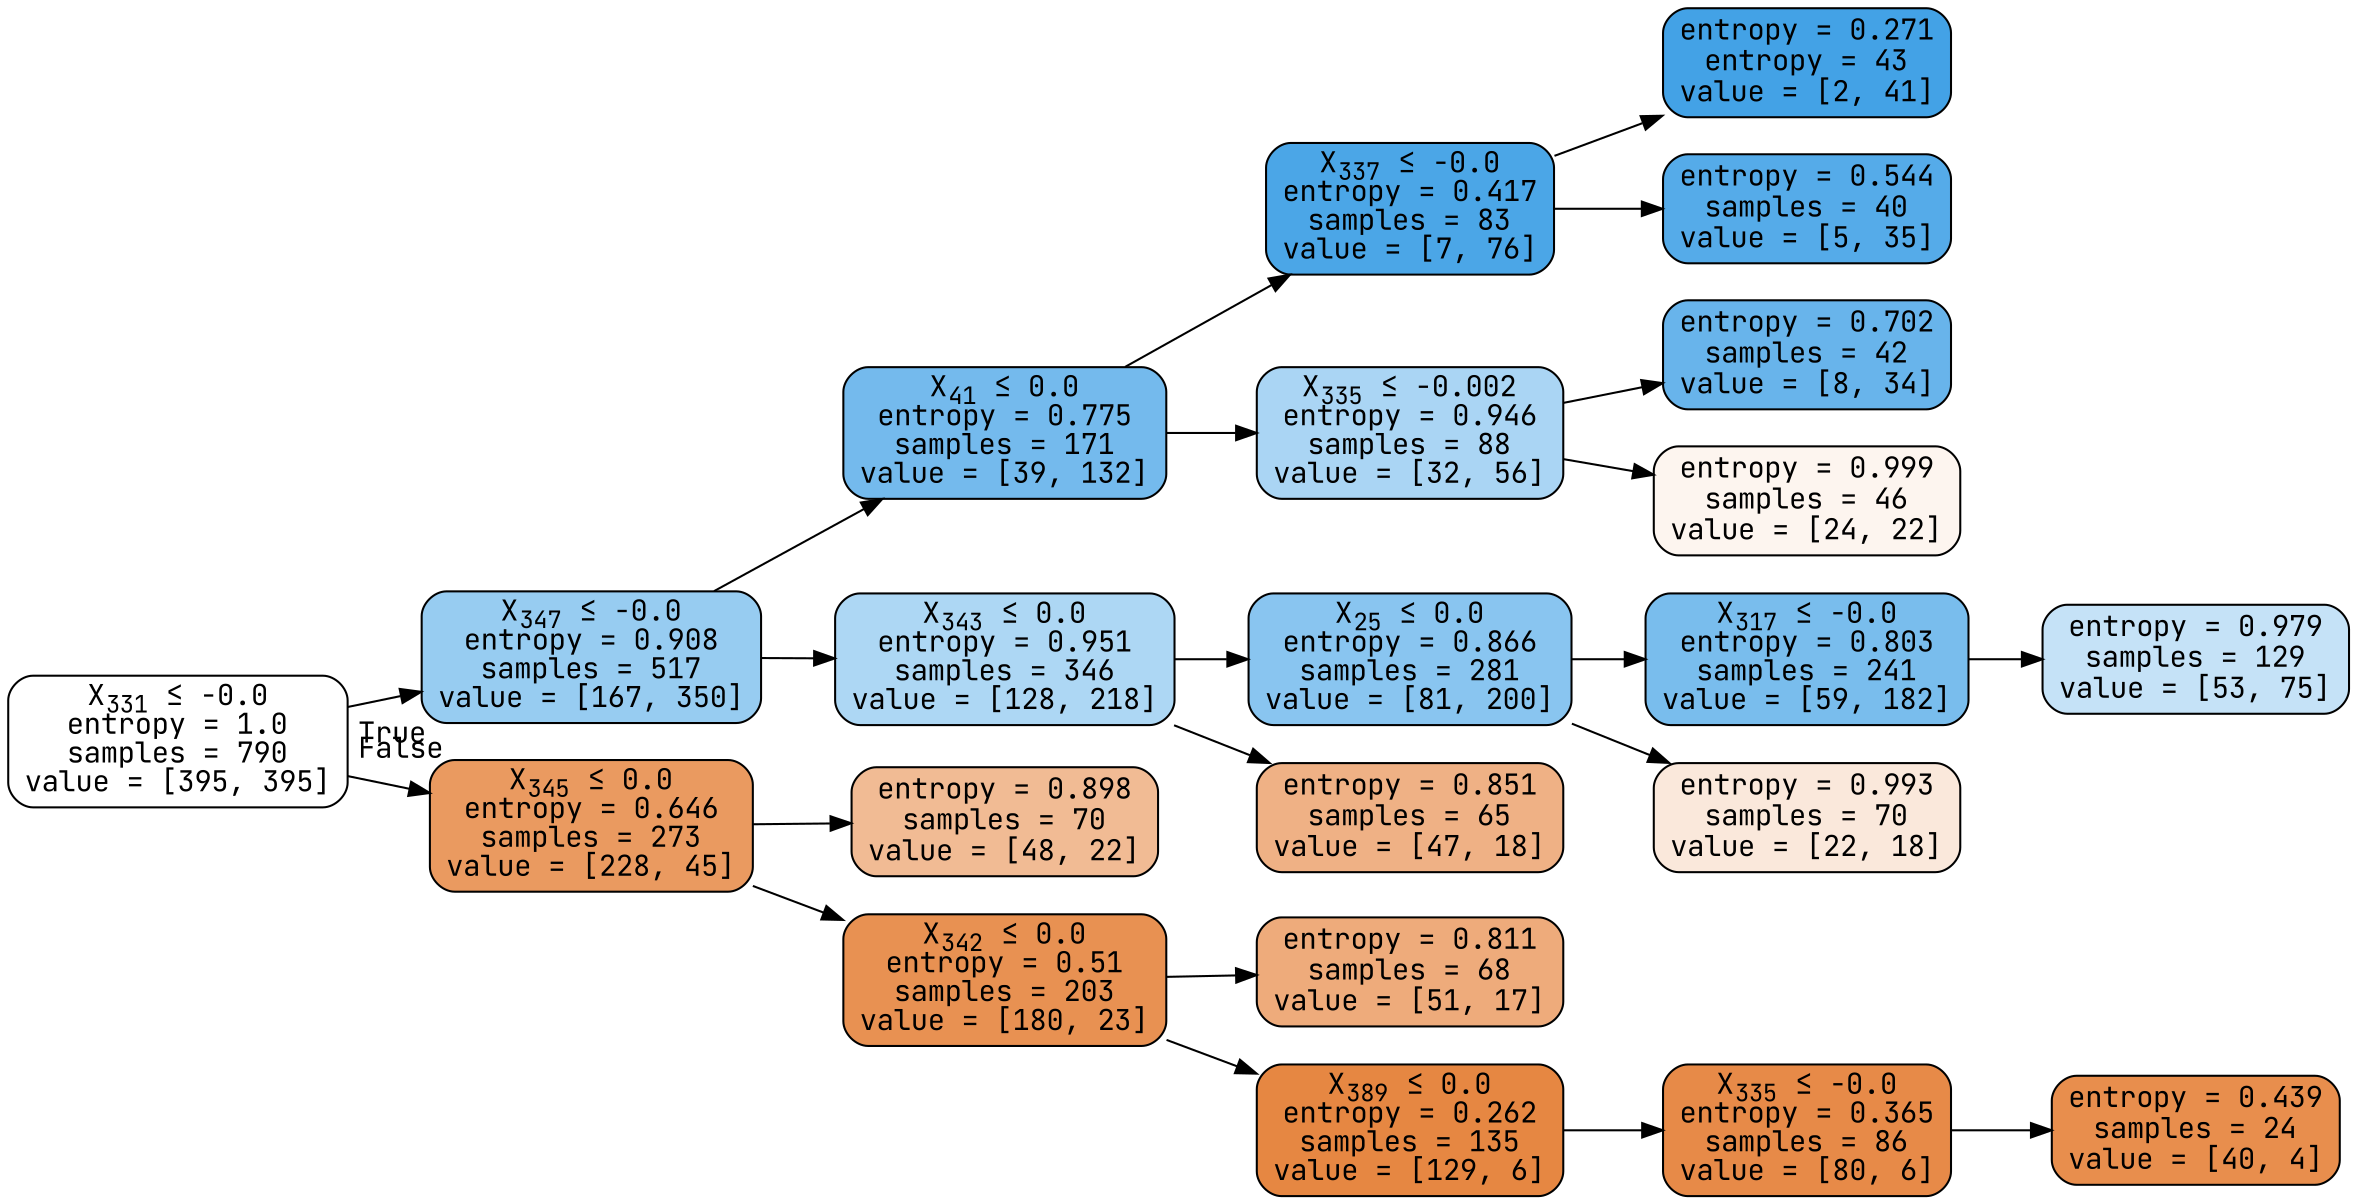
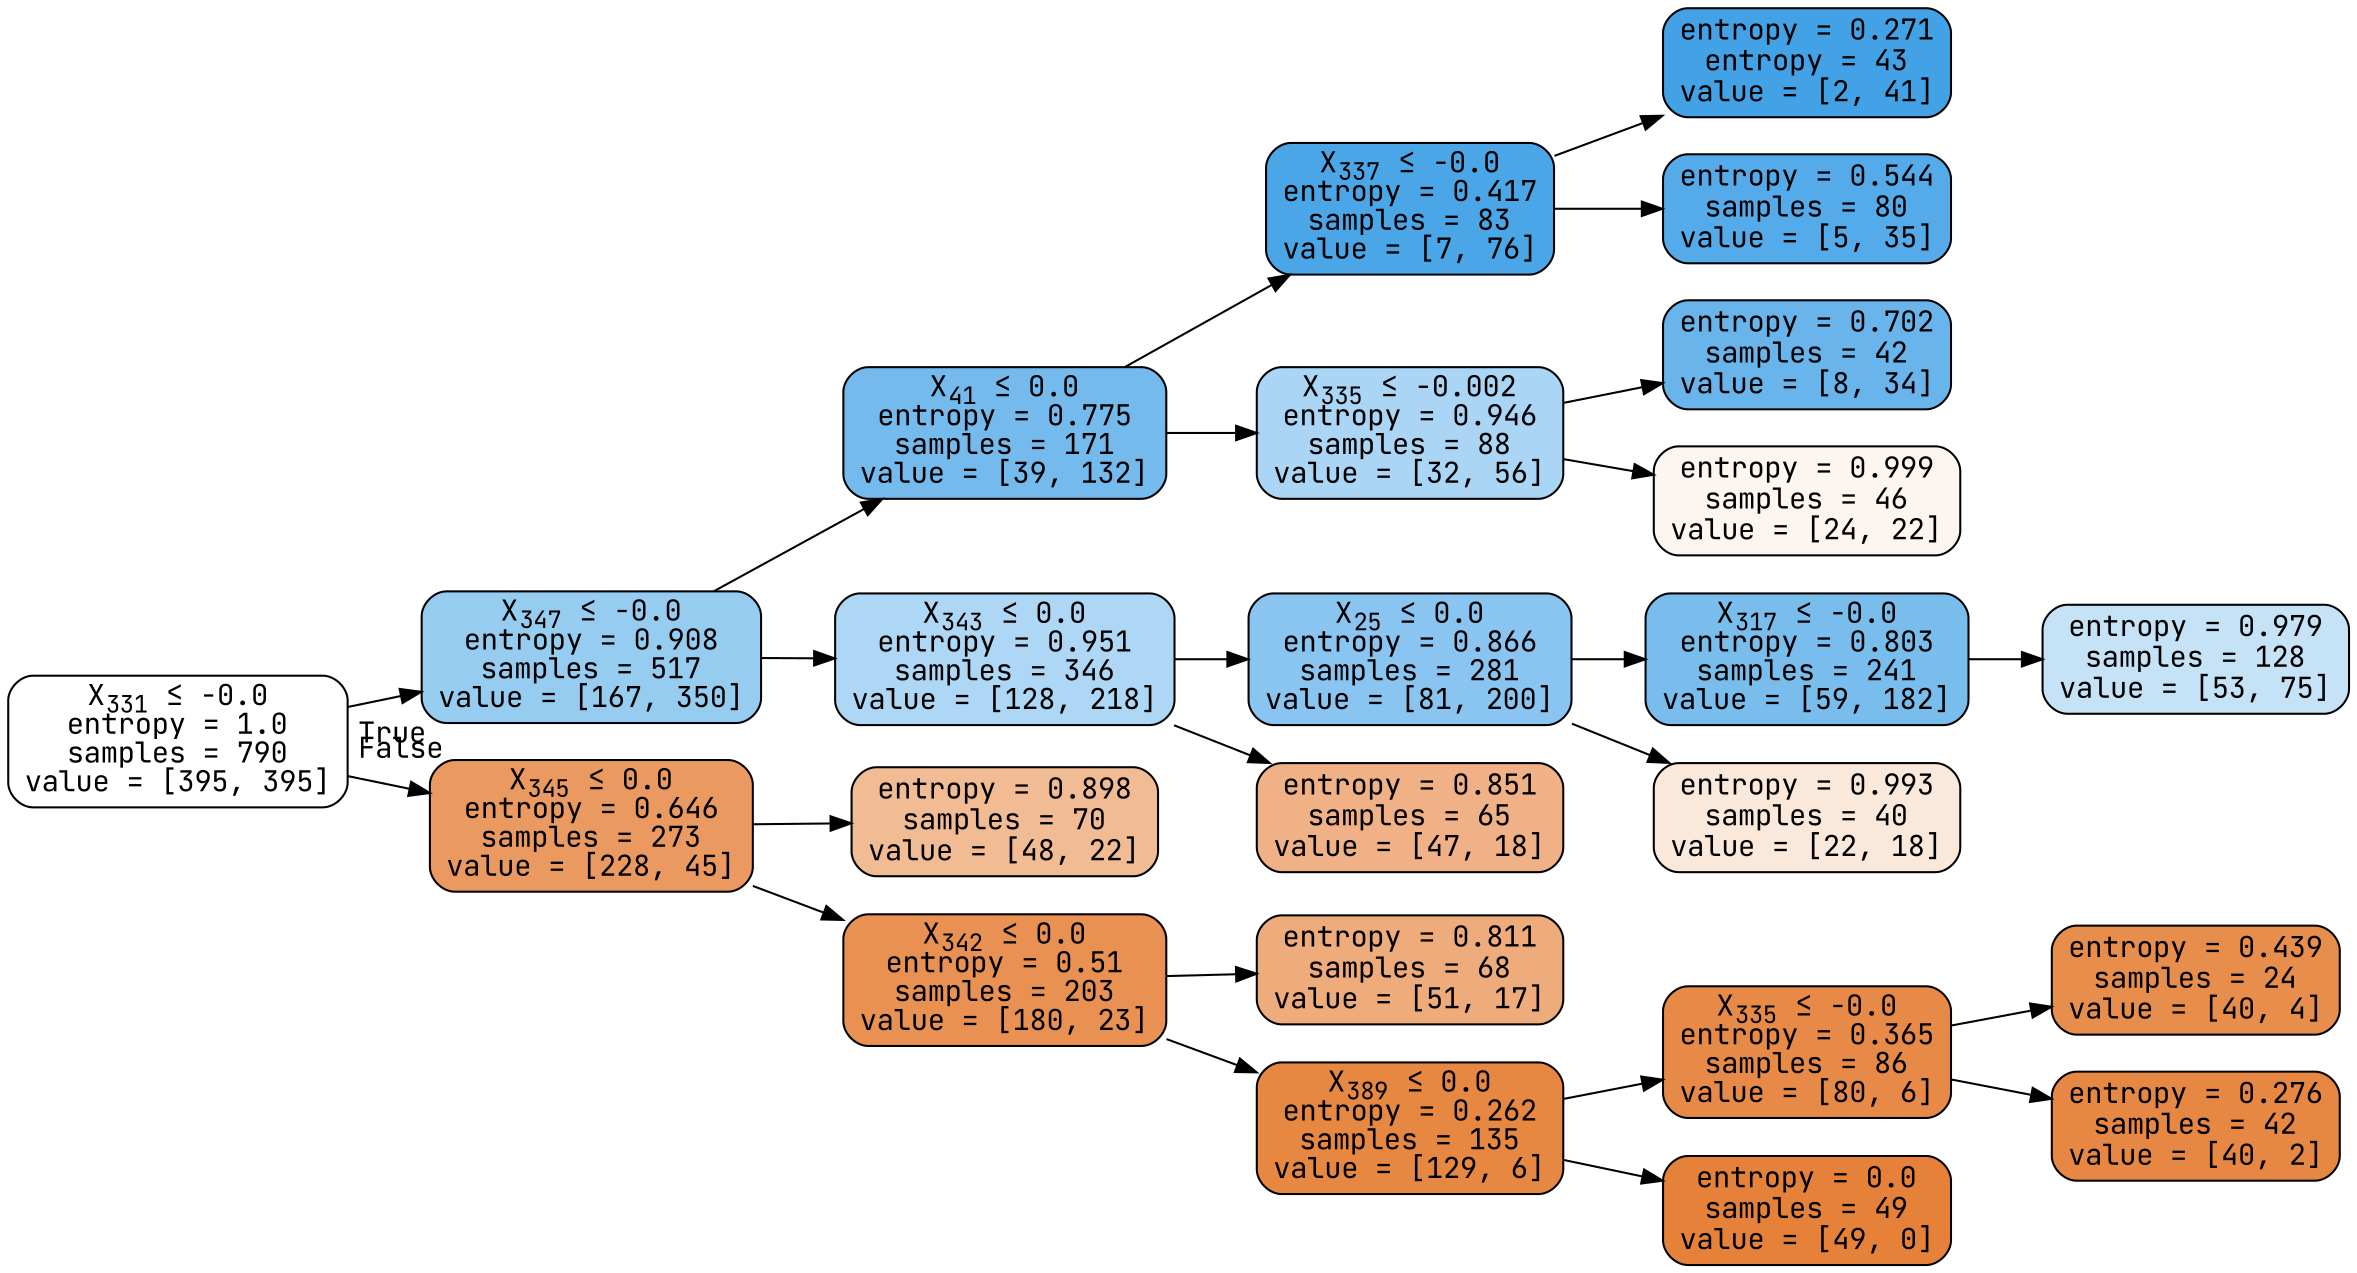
node "entropy = 0.544": text "samples = 40" -> "samples = 80"
node "entropy = 0.979": text "samples = 129" -> "samples = 128"
node "entropy = 0.993": text "samples = 70" -> "samples = 40"
node "entropy = 0.276": added
node "entropy = 0.0": added
